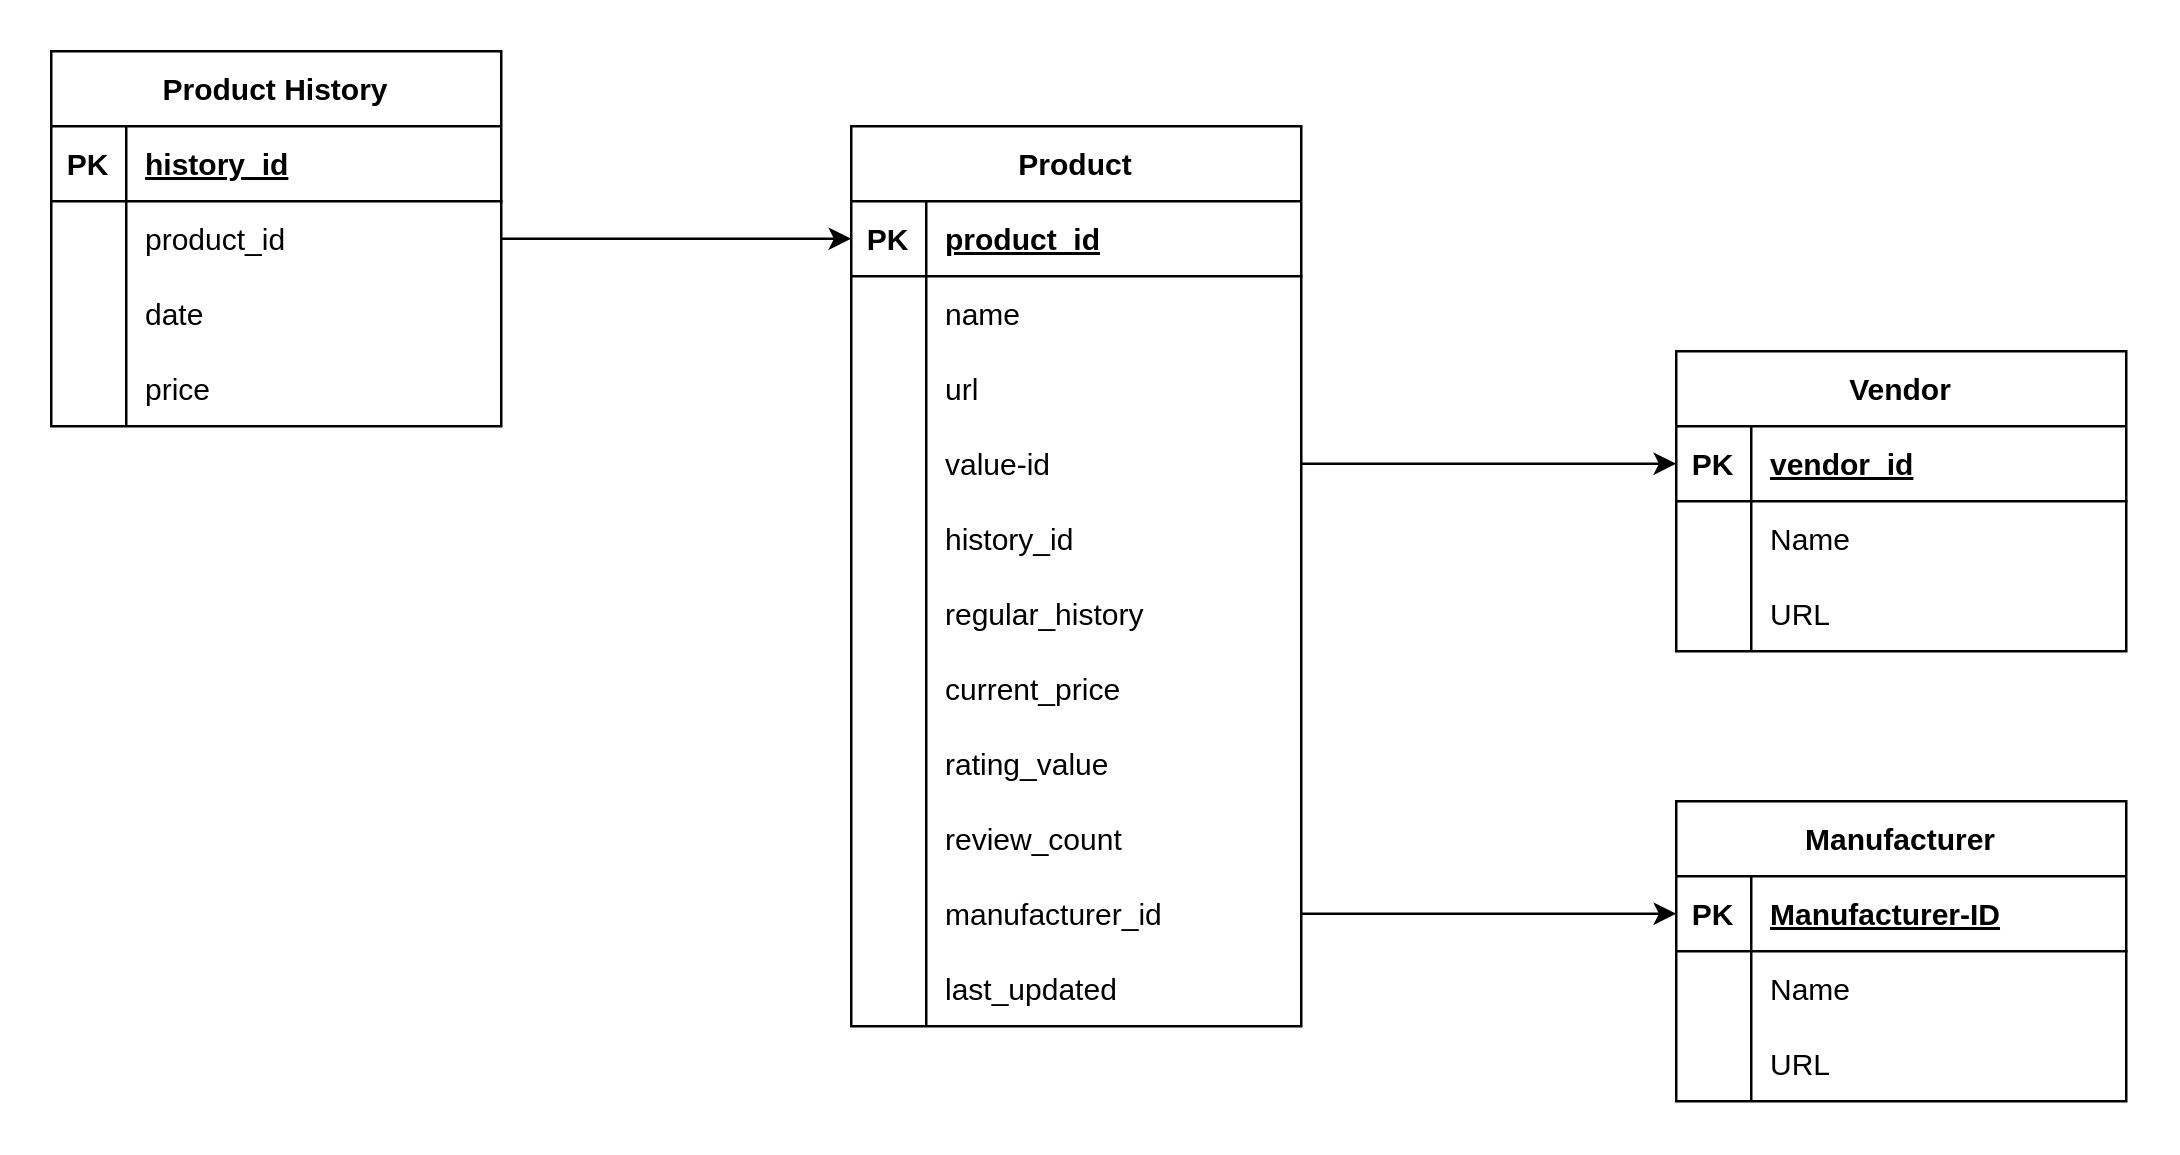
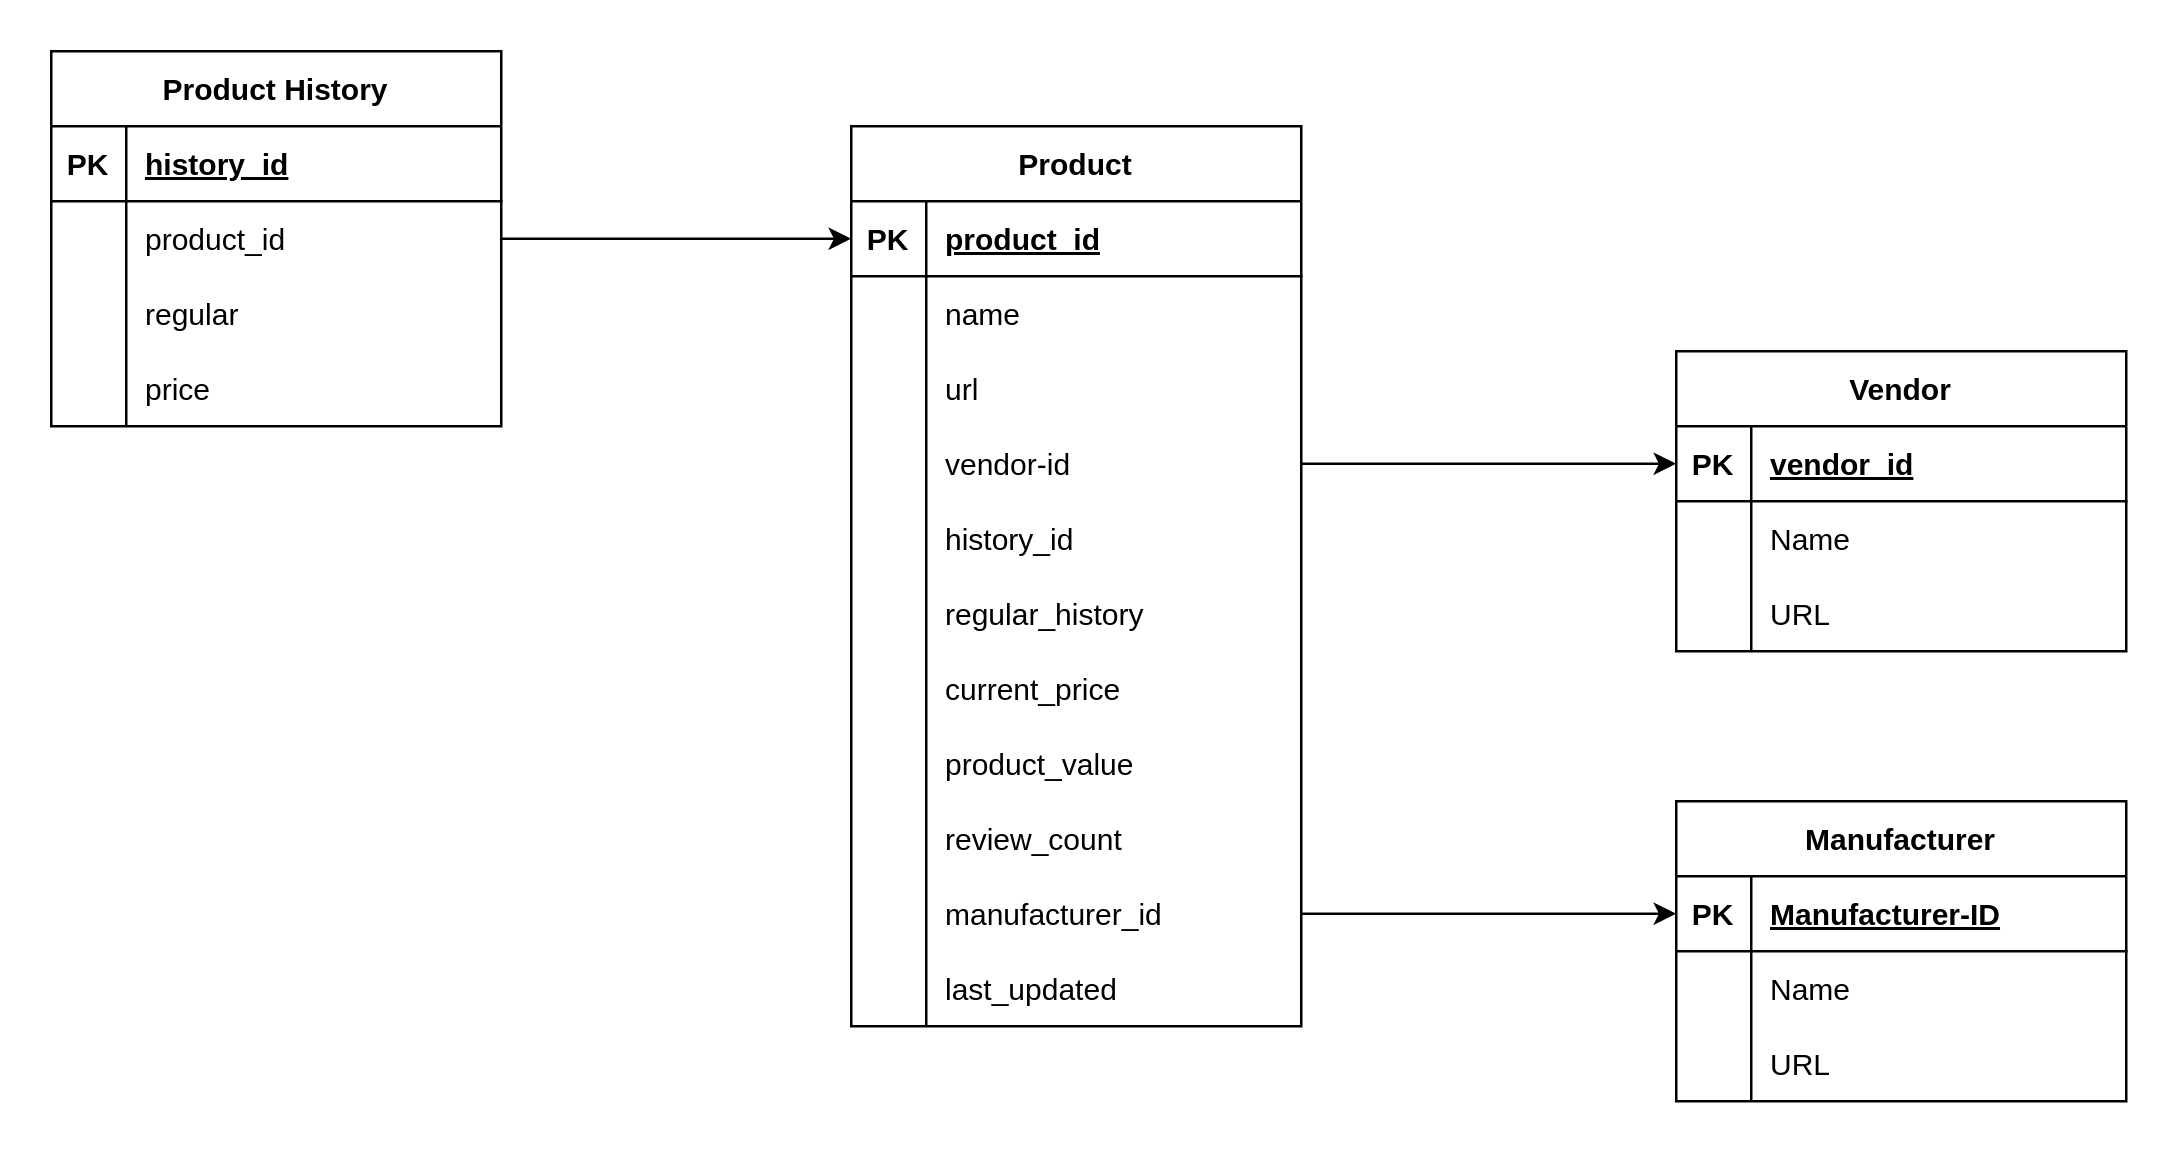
node "date": label "date" -> "regular"
node "value-id": label "value-id" -> "vendor-id"
node "rating_value": label "rating_value" -> "product_value"
